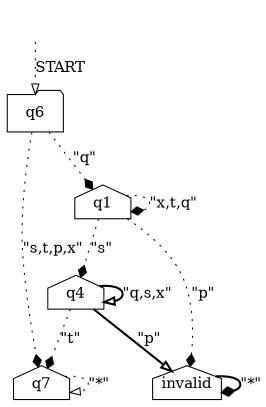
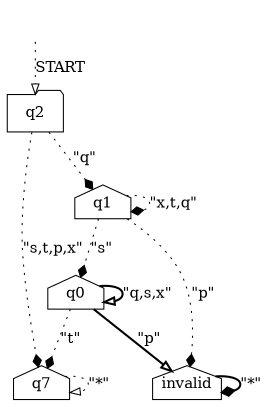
node "q6": label "q6" -> "q2"
node "q4": label "q4" -> "q0"
